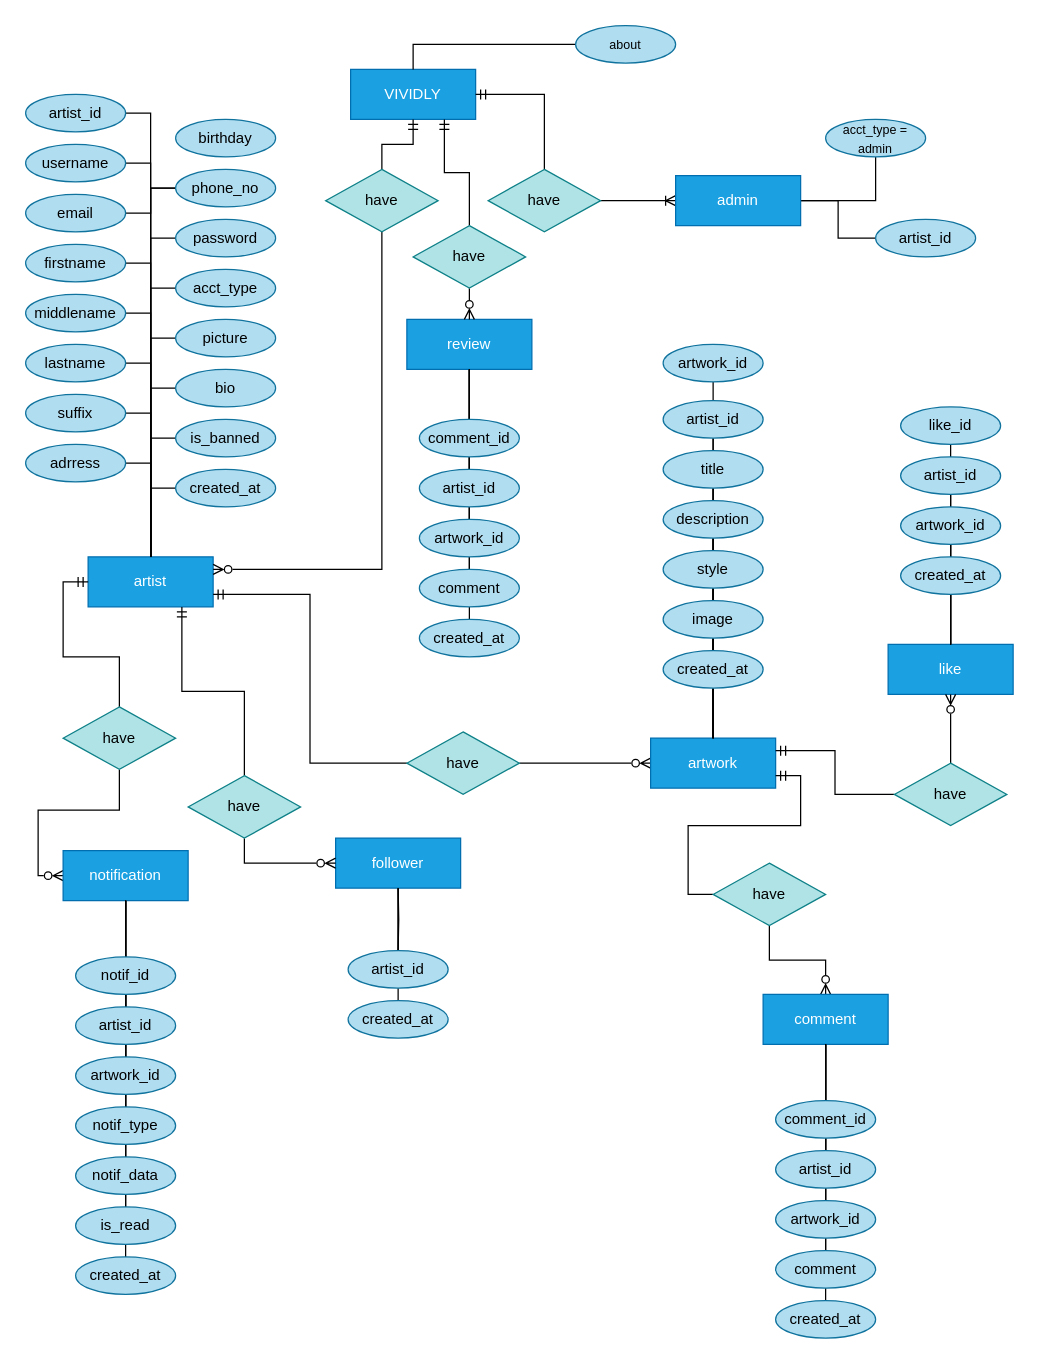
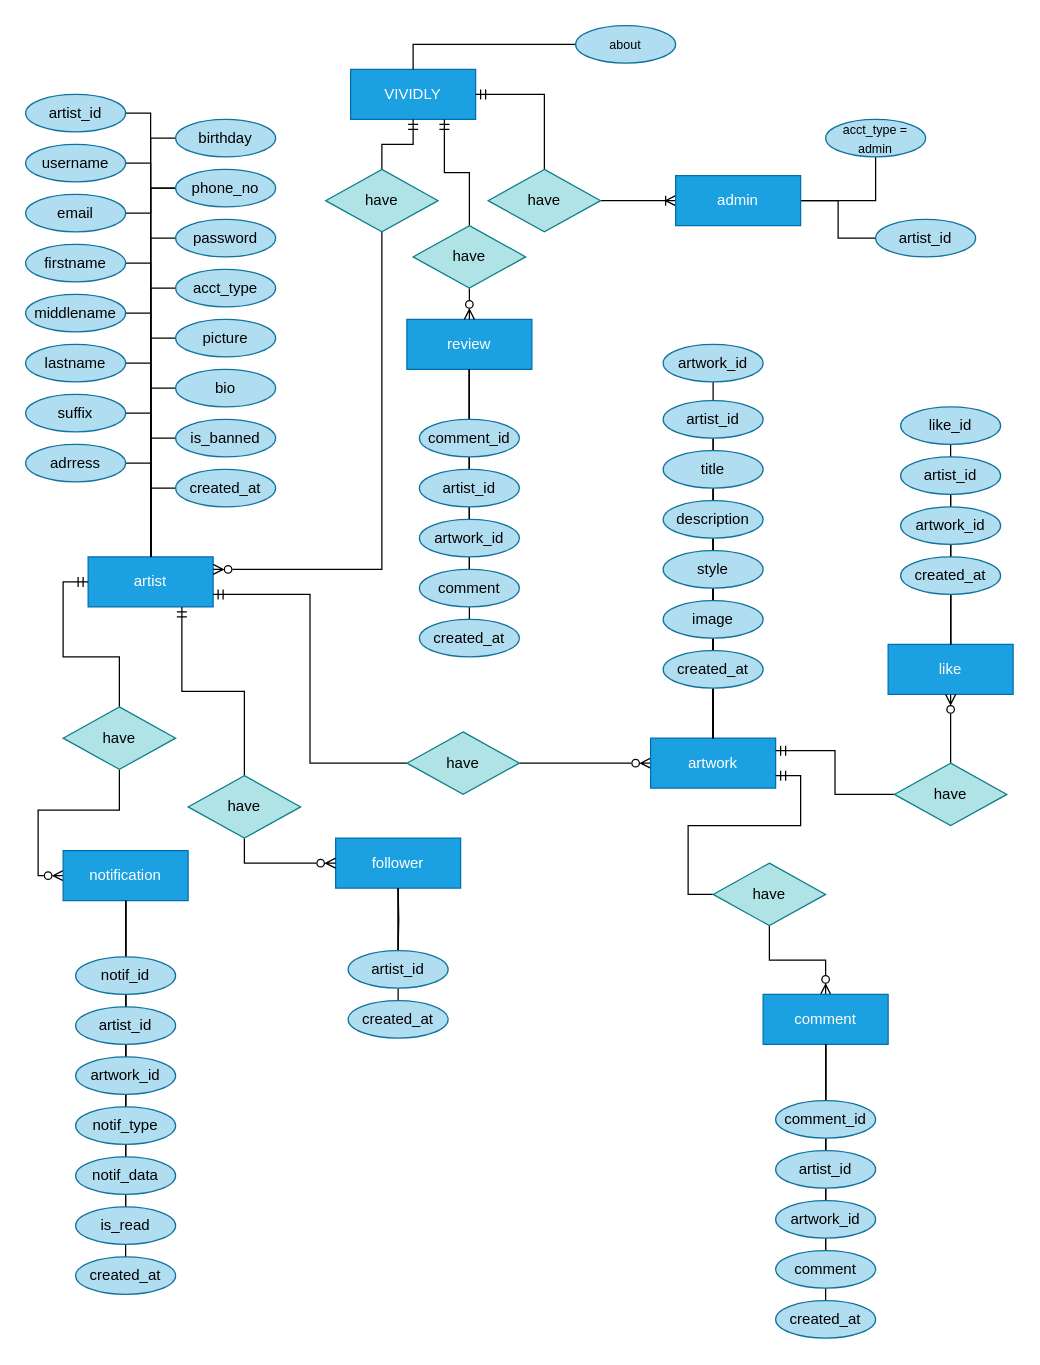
edge "birthday" -- "artist": added
